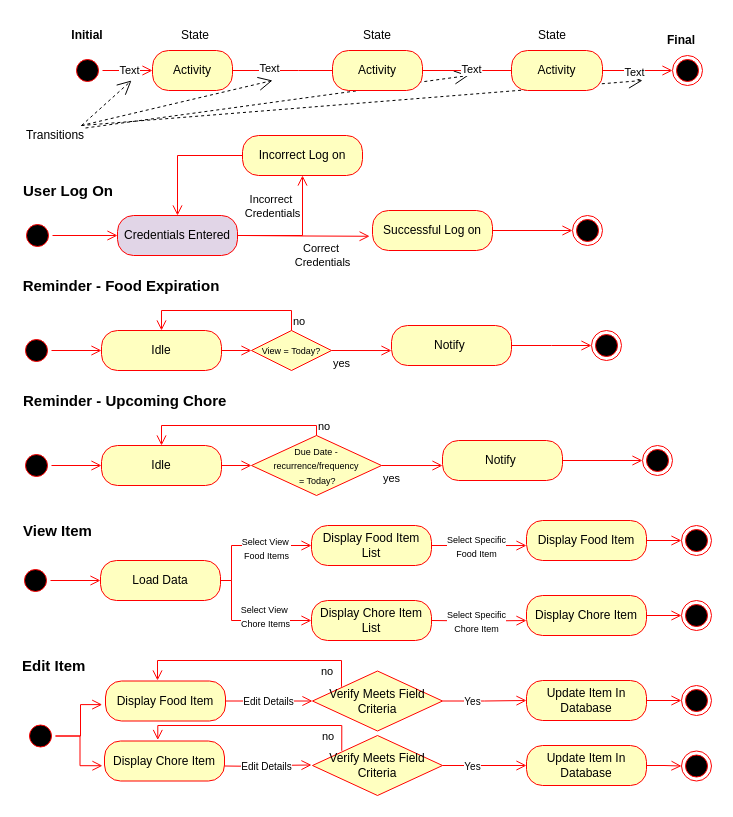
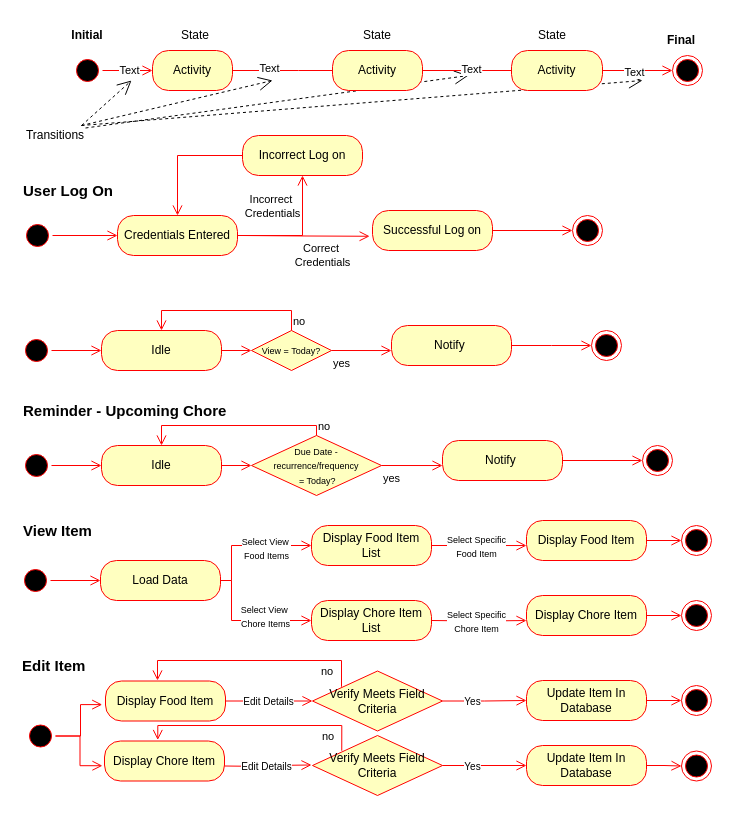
node "Credentials Entered": fillcolor #e1d5e7 -> #ffffc0
node "Reminder - Food Expiration": removed
node "Reminder - Upcoming Chore": moved (131, 401) -> (131, 411)
